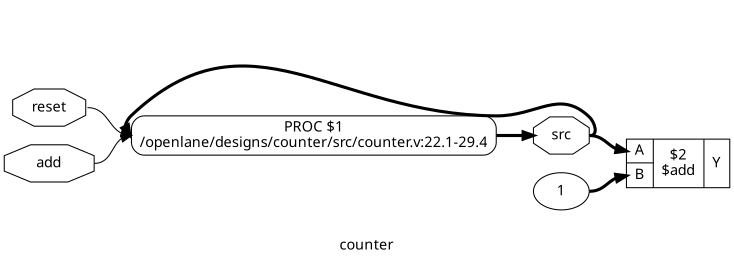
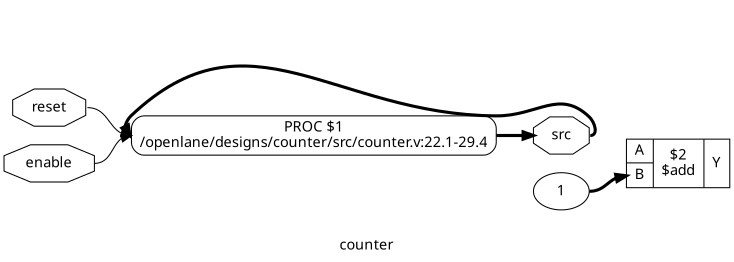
edge "src" -> "A": removed
node "add": label "add" -> "enable"
